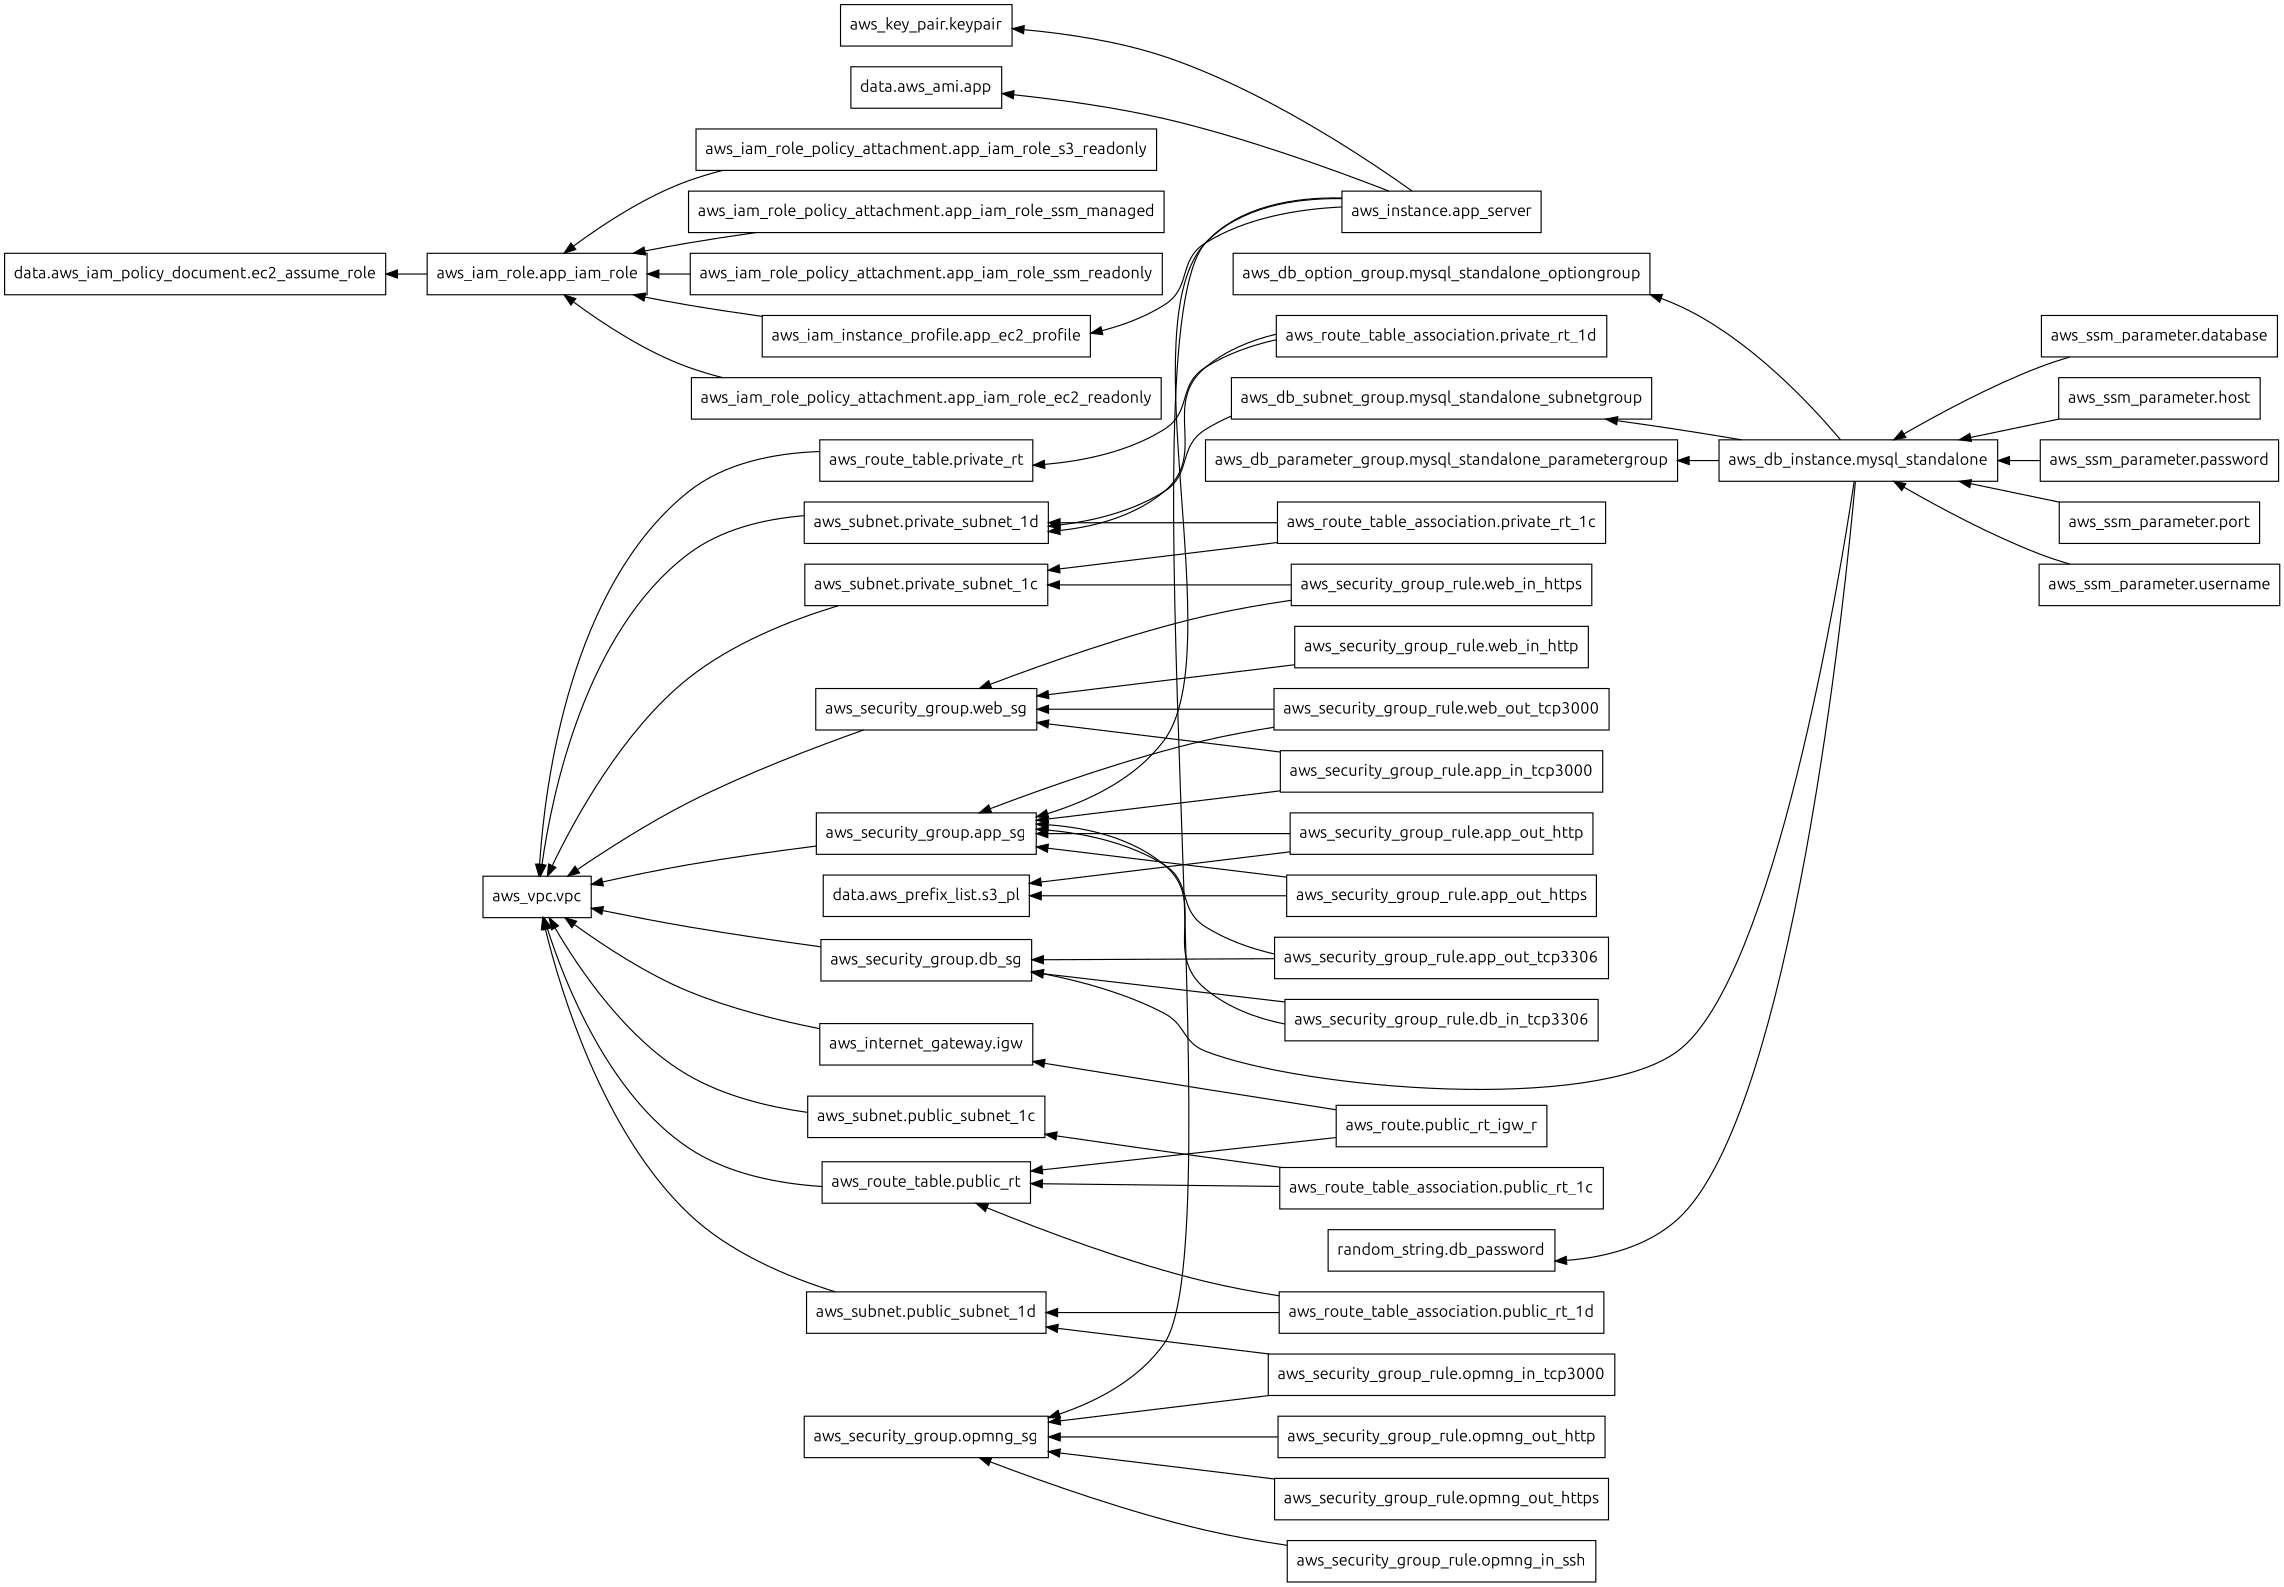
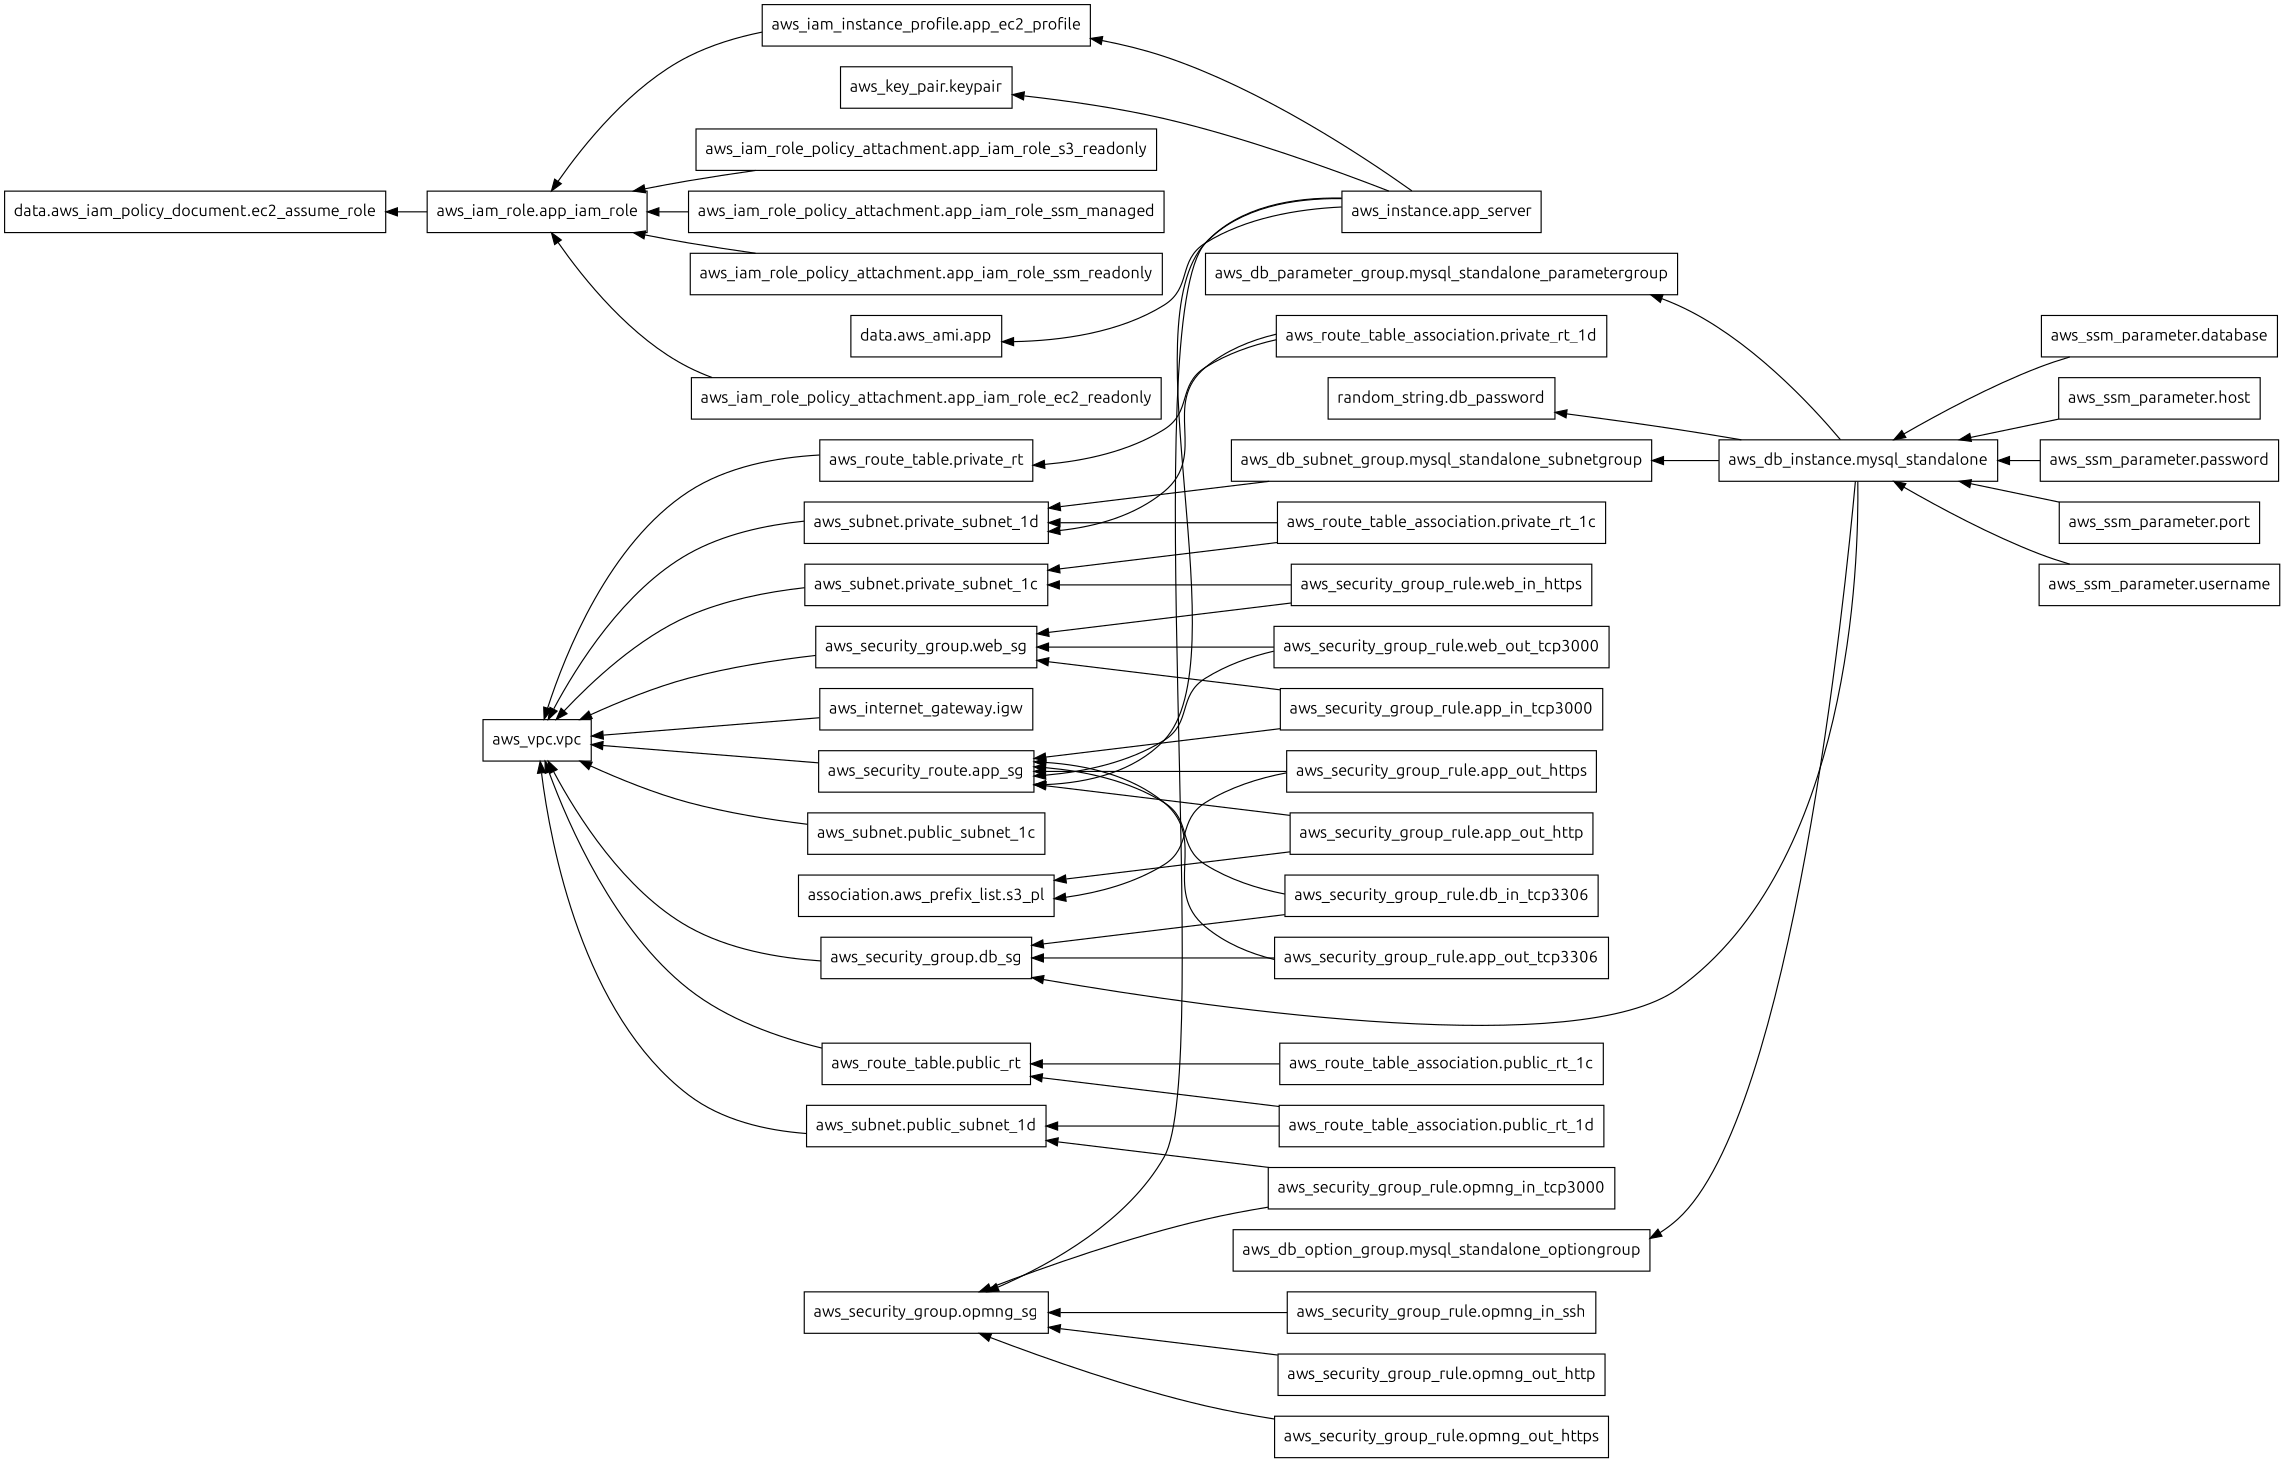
node "aws_security_group_rule.web_in_http": removed
node "aws_security_group.app_sg": label "aws_security_group.app_sg" -> "aws_security_route.app_sg"
node "data.aws_prefix_list.s3_pl": label "data.aws_prefix_list.s3_pl" -> "association.aws_prefix_list.s3_pl"
node "aws_route.public_rt_igw_r": removed
edge "aws_route_table_association.public_rt_1c" -> "aws_subnet.public_subnet_1c": removed
